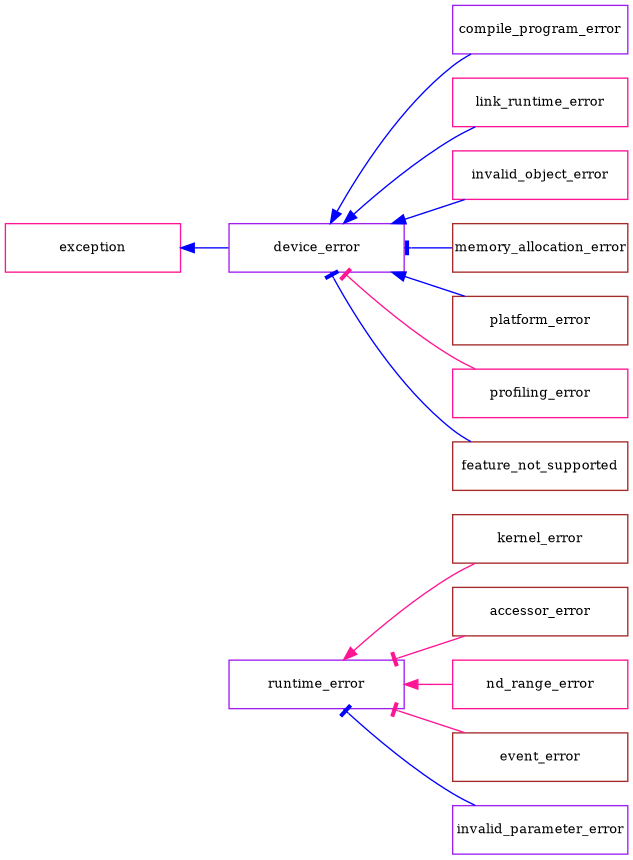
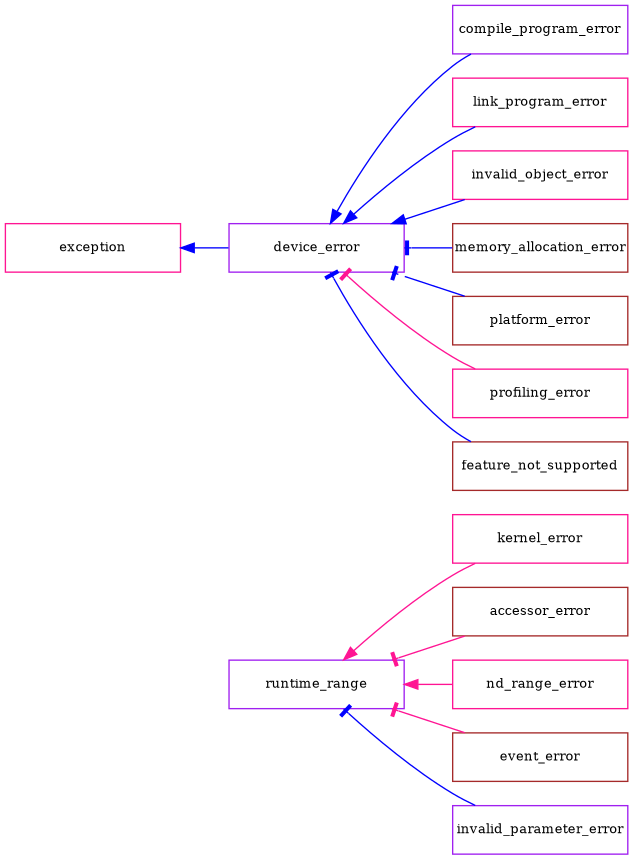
node "link_runtime_error": label "link_runtime_error" -> "link_program_error"
edge "platform_error" -> "device_error": arrowhead normal -> tee
node "kernel_error": color brown -> deeppink
node "runtime_error": label "runtime_error" -> "runtime_range"
